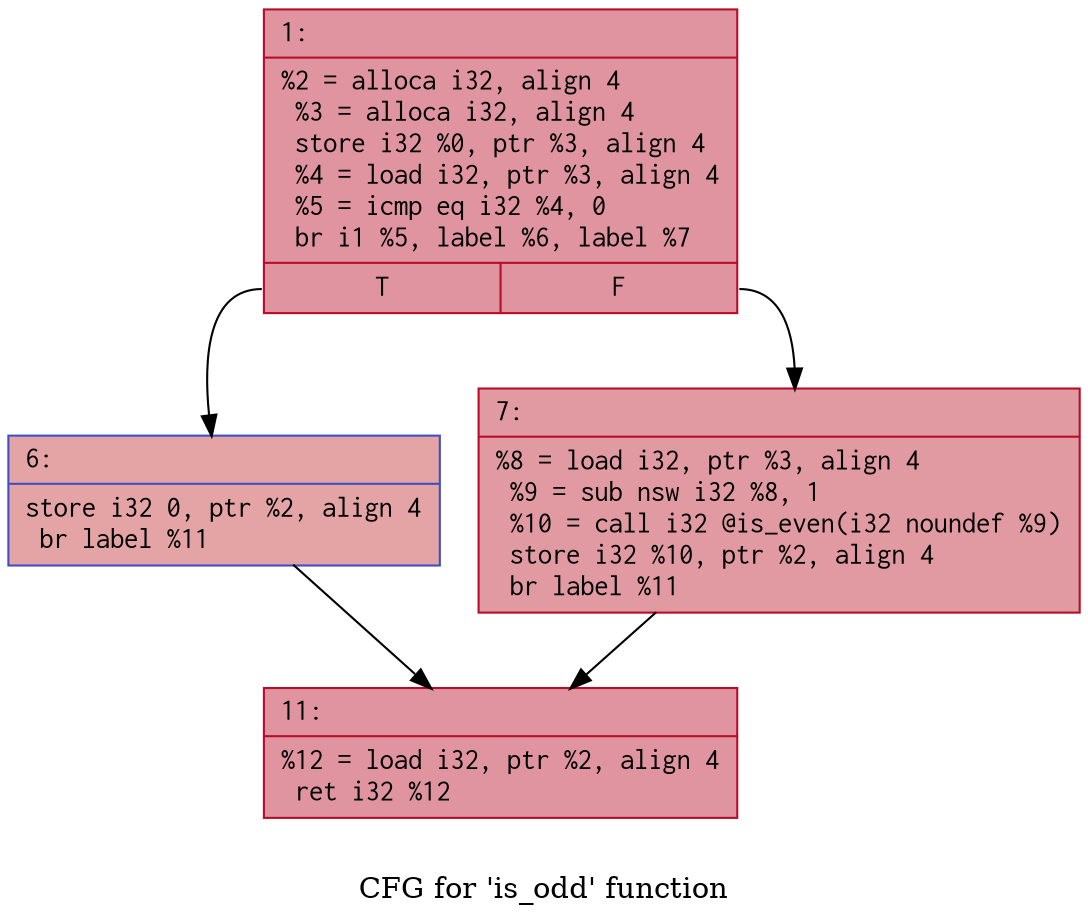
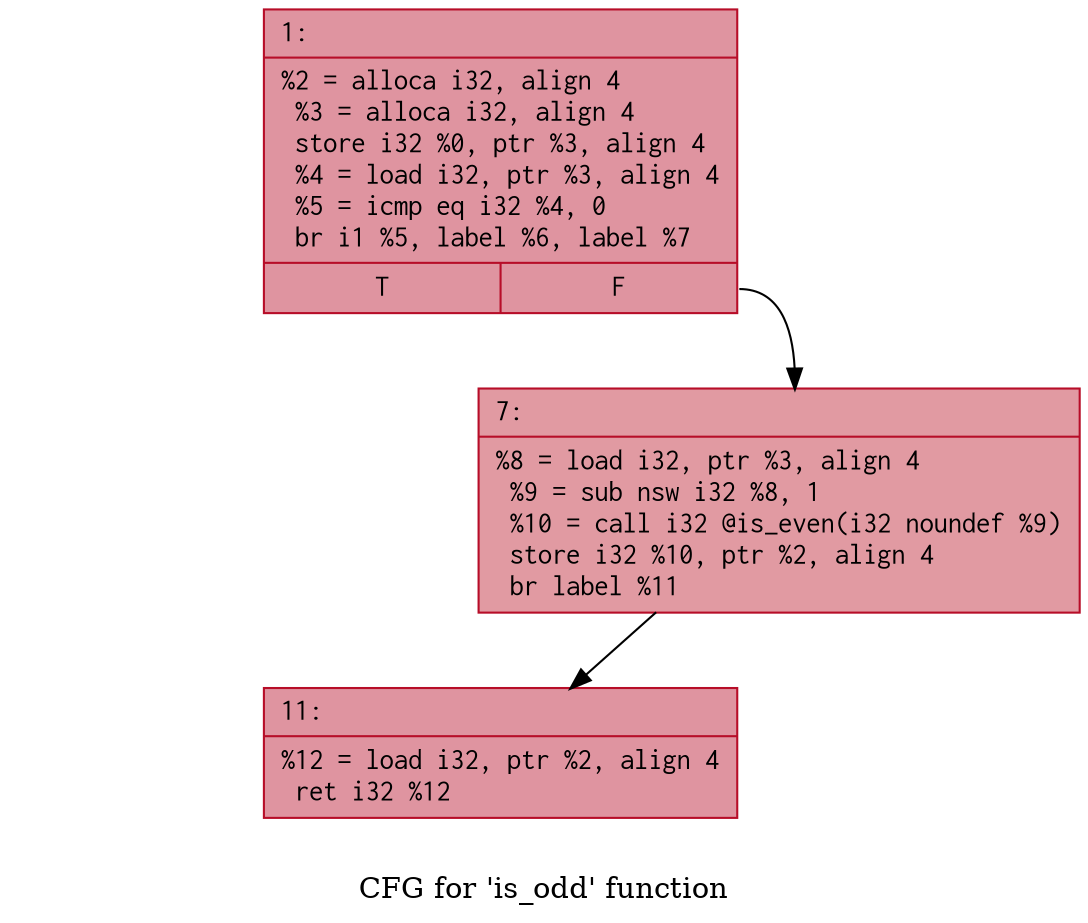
node "6:": removed
